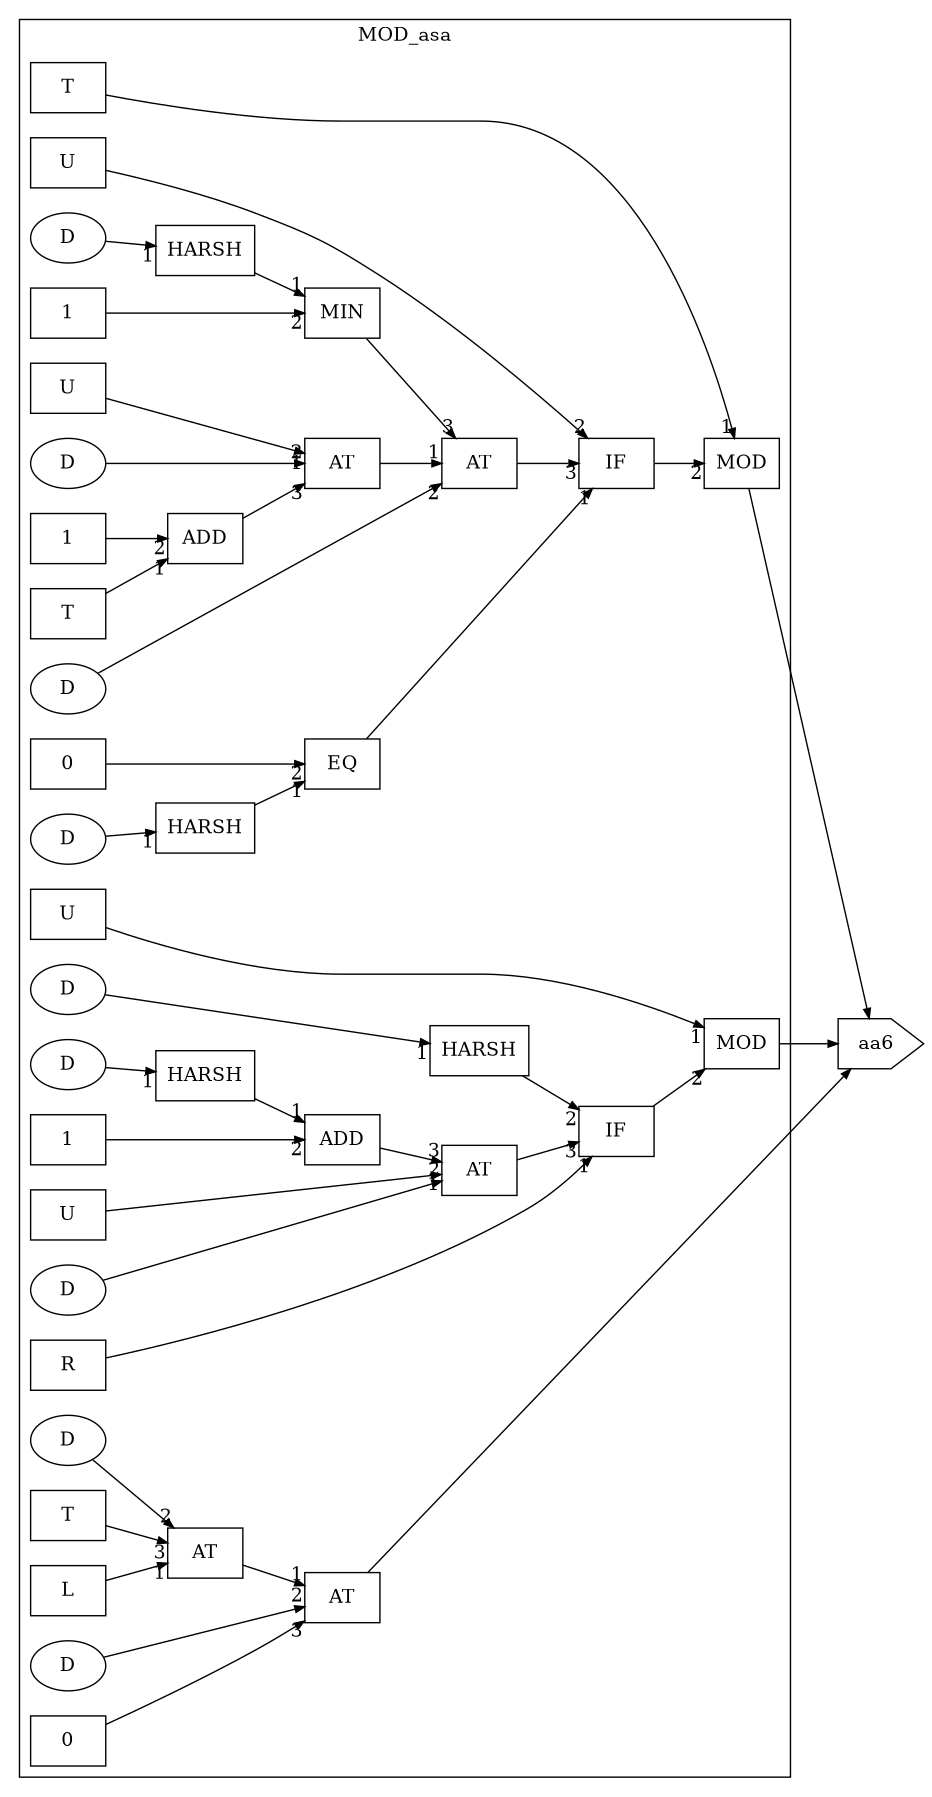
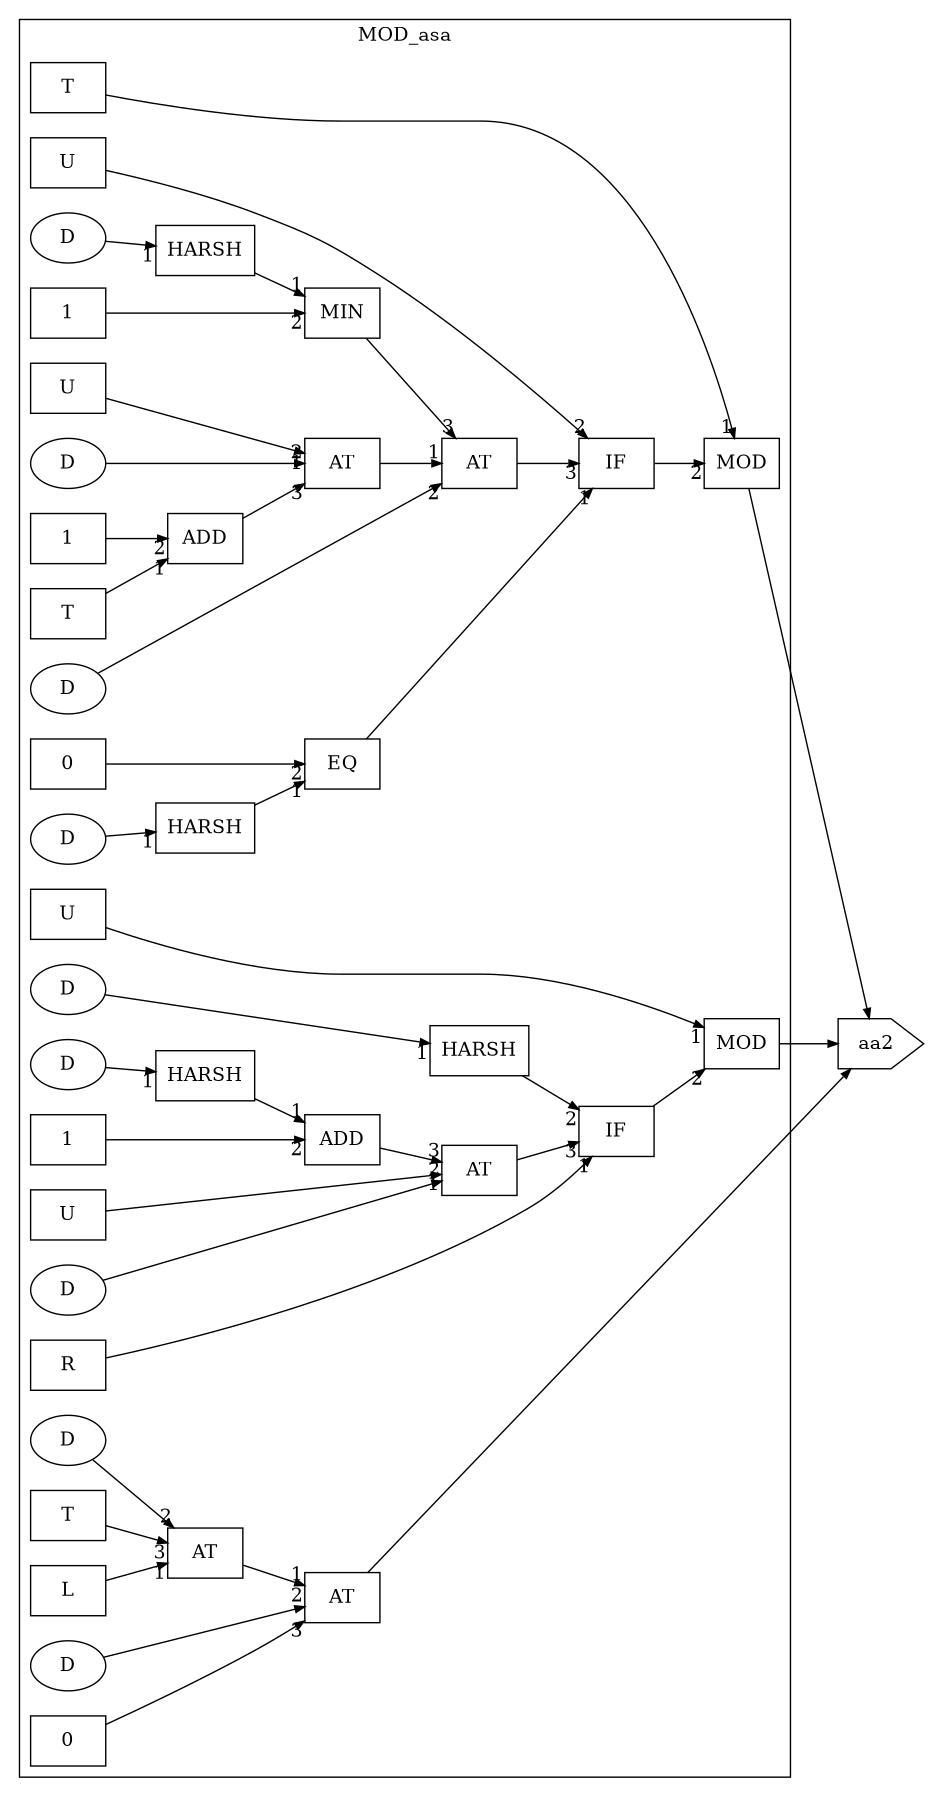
node "aa6": label "aa6" -> "aa2"
